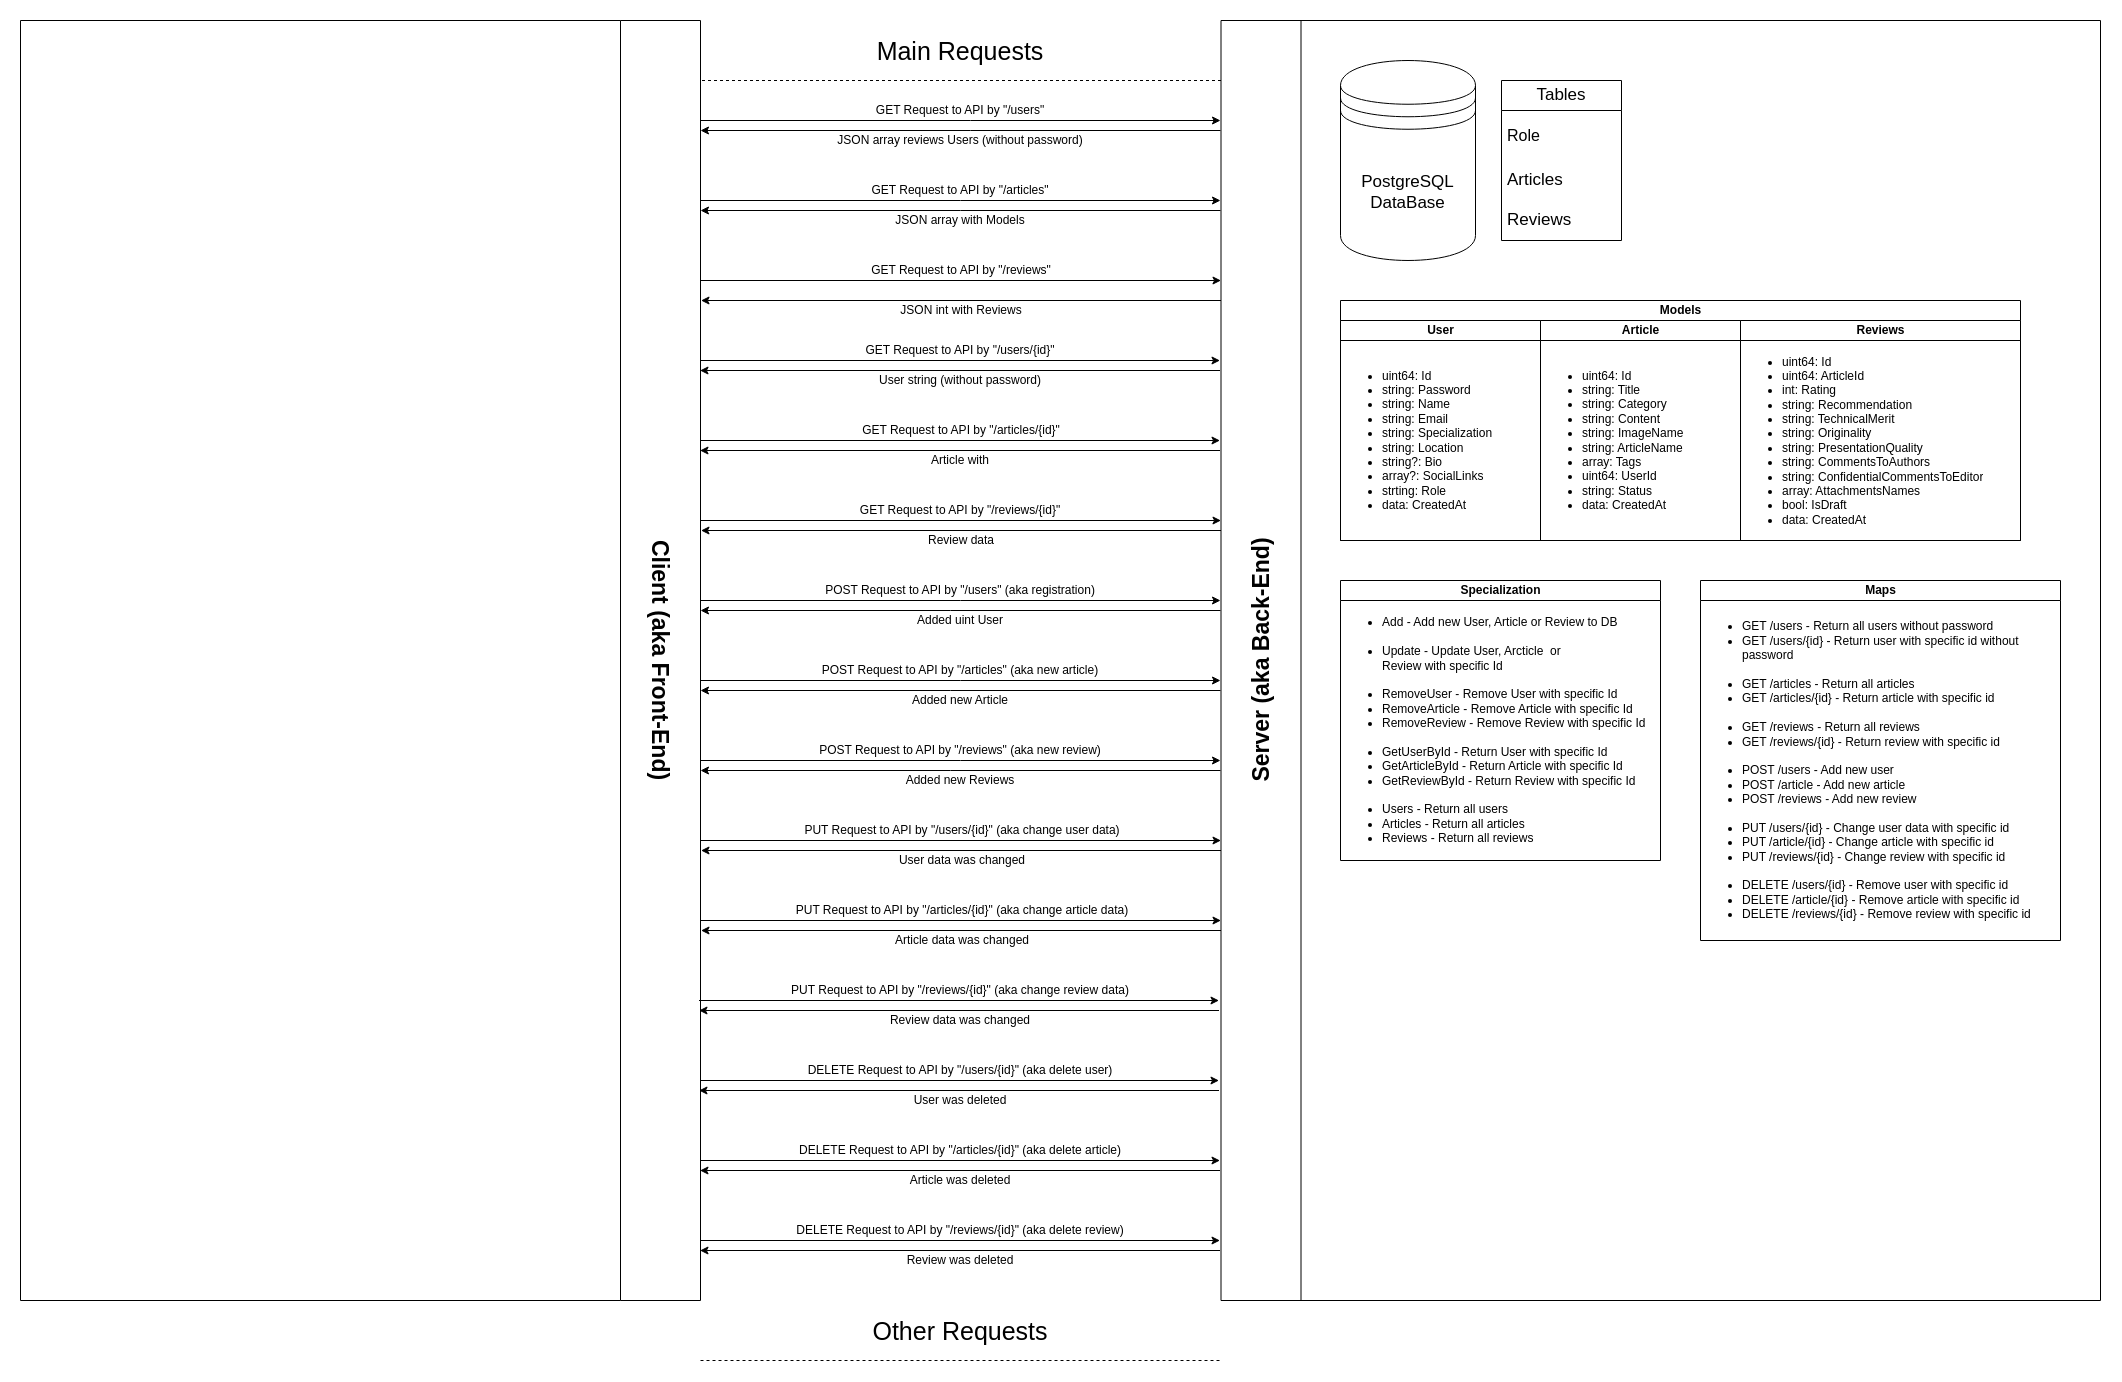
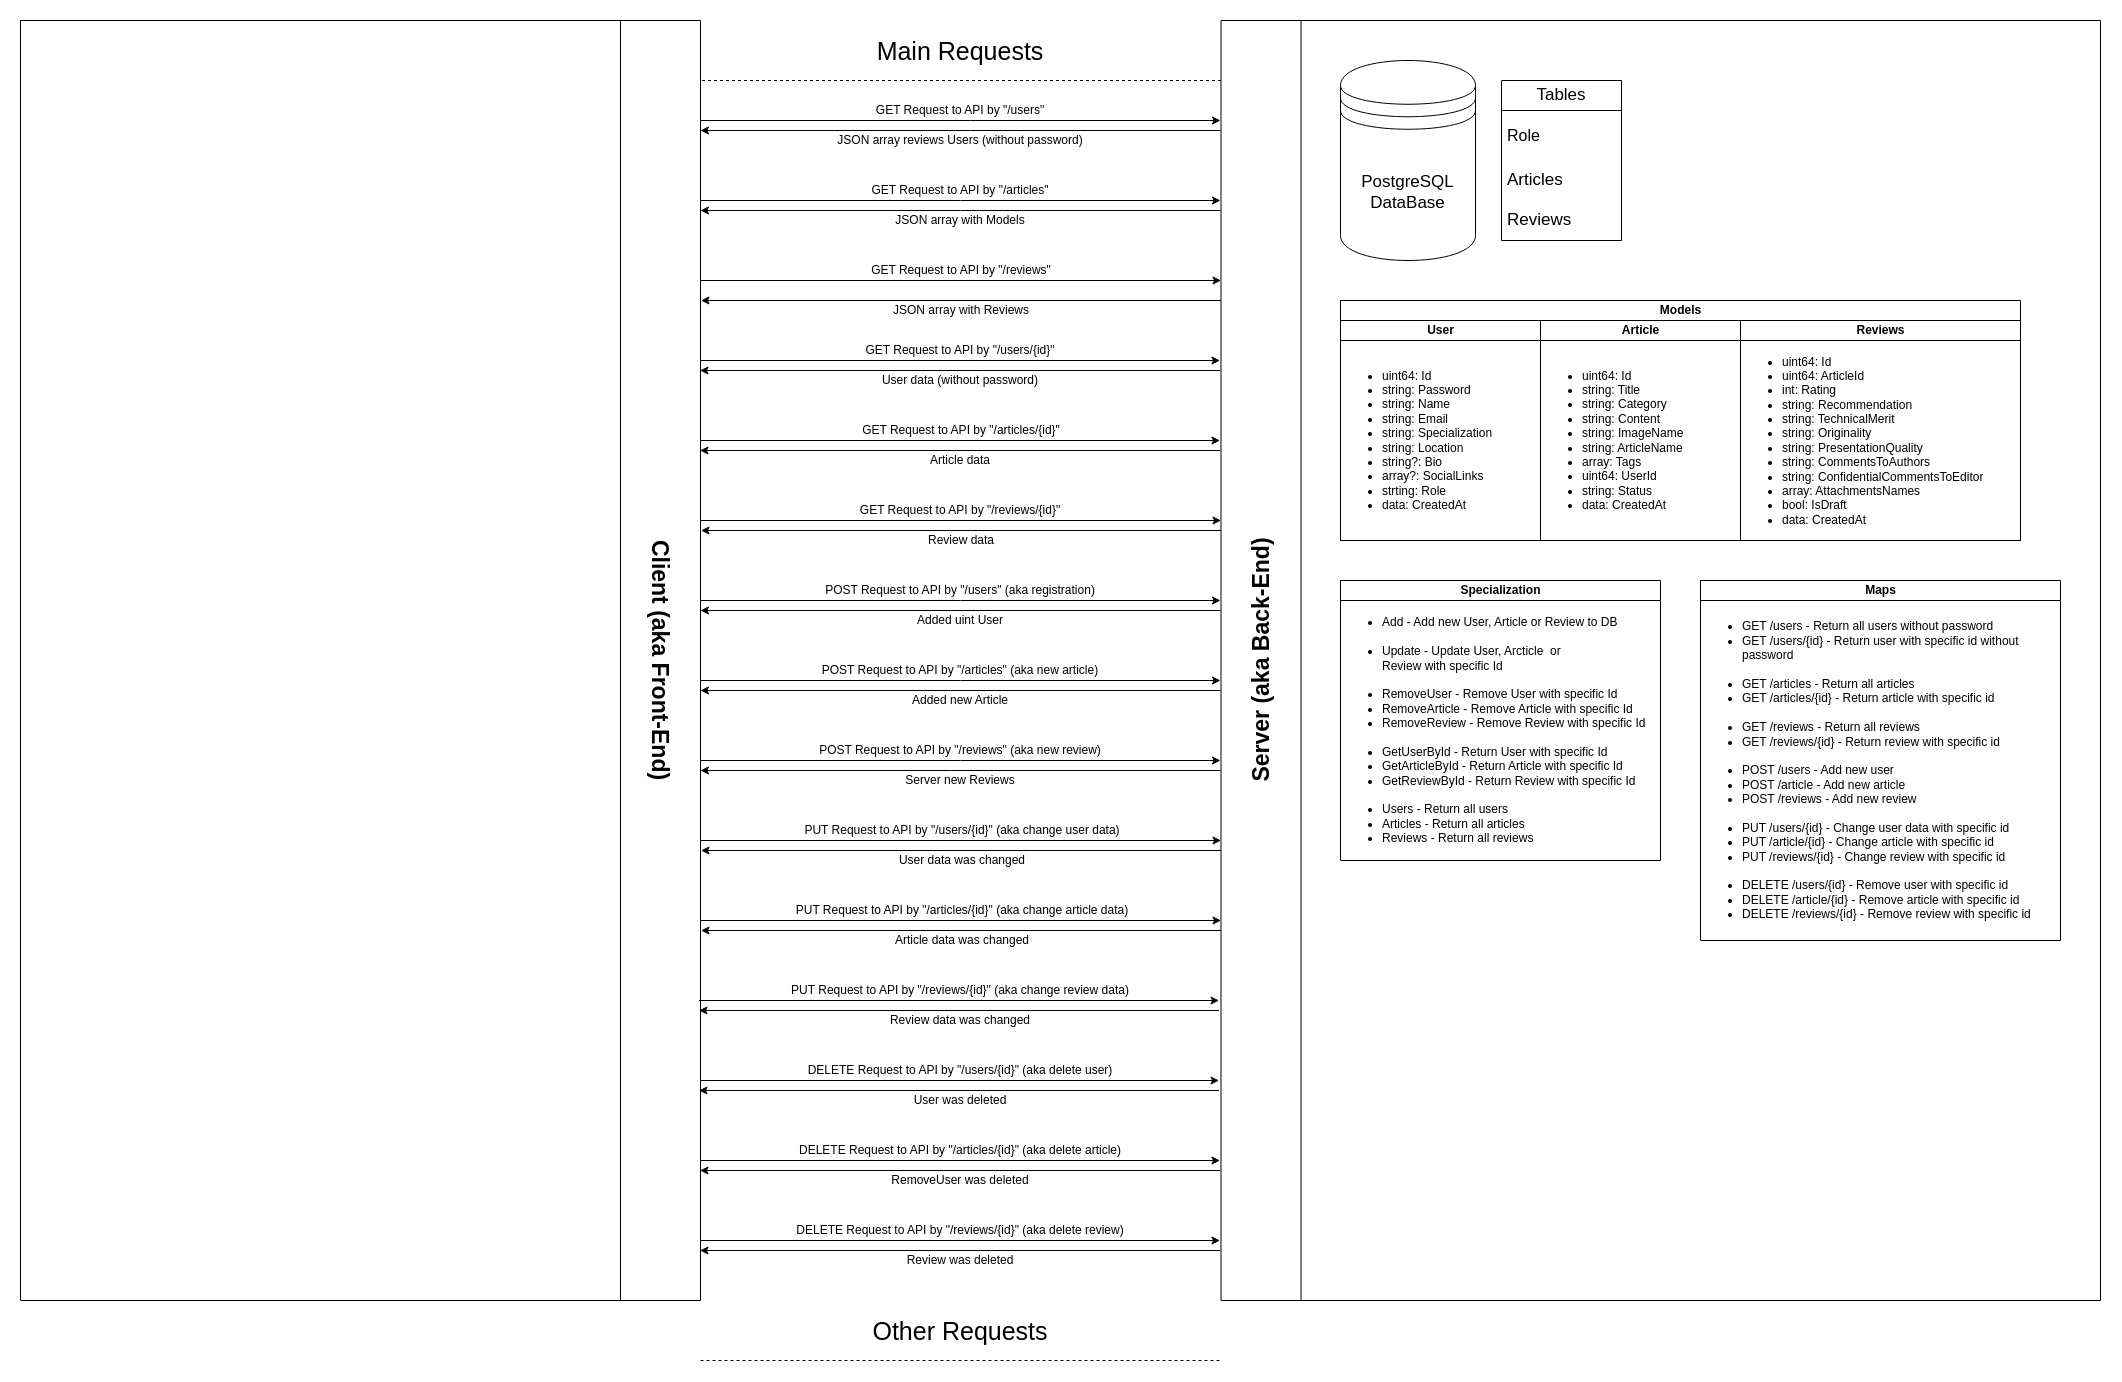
node "JSON int with Reviews": label "JSON int with Reviews" -> "JSON array with Reviews"
node "User string (without password)": label "User string (without password)" -> "User data (without password)"
node "Article with": label "Article with" -> "Article data"
node "Added new Reviews": label "Added new Reviews" -> "Server new Reviews"
node "Article was deleted": label "Article was deleted" -> "RemoveUser was deleted"
